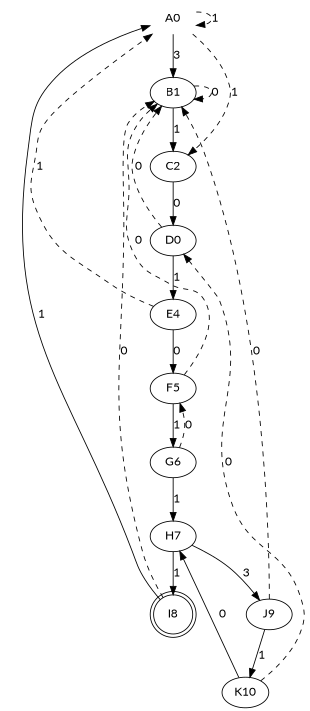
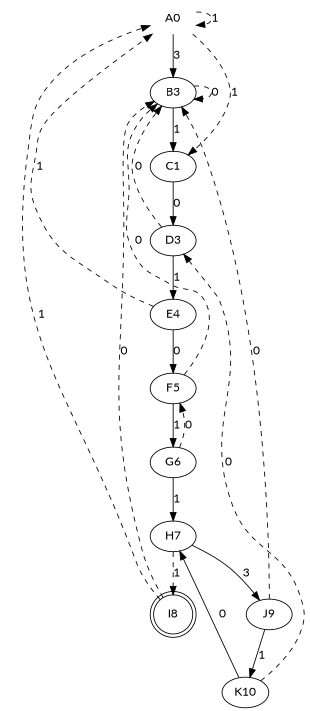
node "B1": label "B1" -> "B3"
node "C2": label "C2" -> "C1"
node "D0": label "D0" -> "D3"
edge "I8" -> "A0": style solid -> dashed
edge "H7" -> "I8": style solid -> dashed
